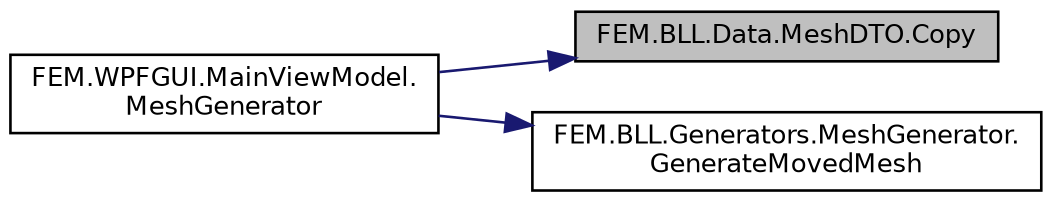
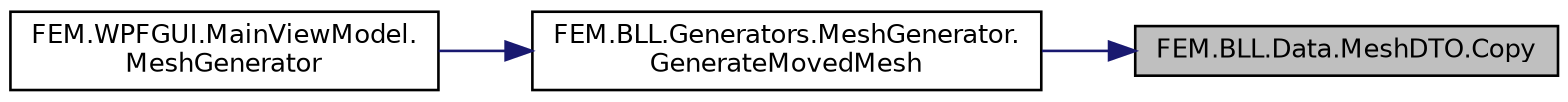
edge "FEM.WPFGUI.MainViewModel. MeshGenerator" -> "FEM.BLL.Data.MeshDTO.Copy": now "FEM.BLL.Generators.MeshGenerator. GenerateMovedMesh" -> "FEM.BLL.Data.MeshDTO.Copy"
